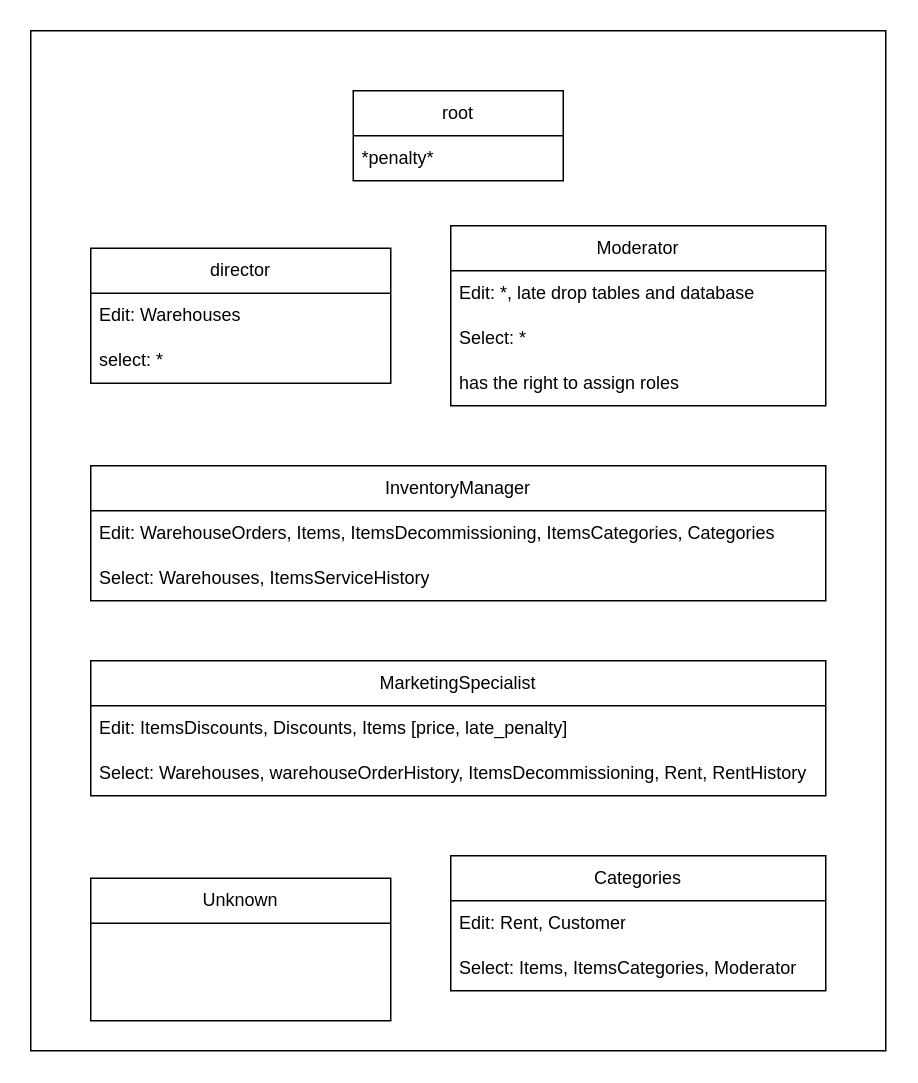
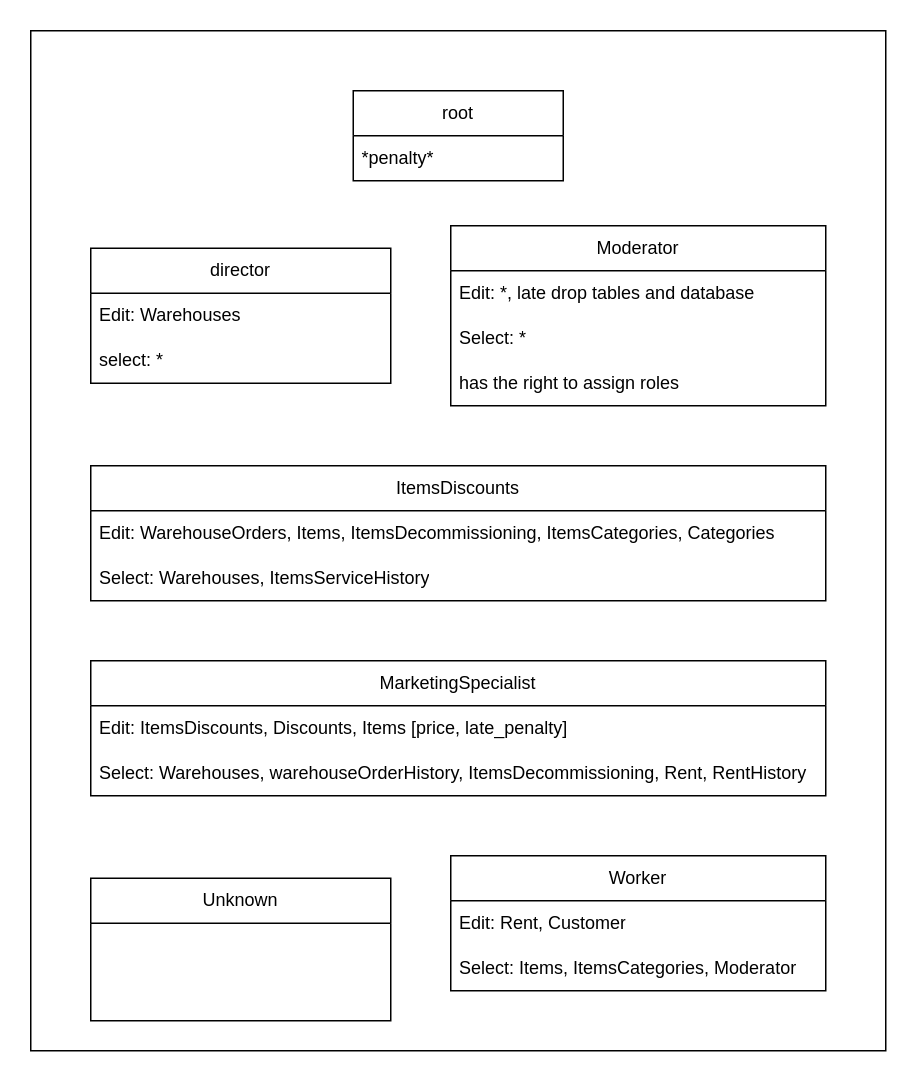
node "InventoryManager": label "InventoryManager" -> "ItemsDiscounts"
node "Categories": label "Categories" -> "Worker"
